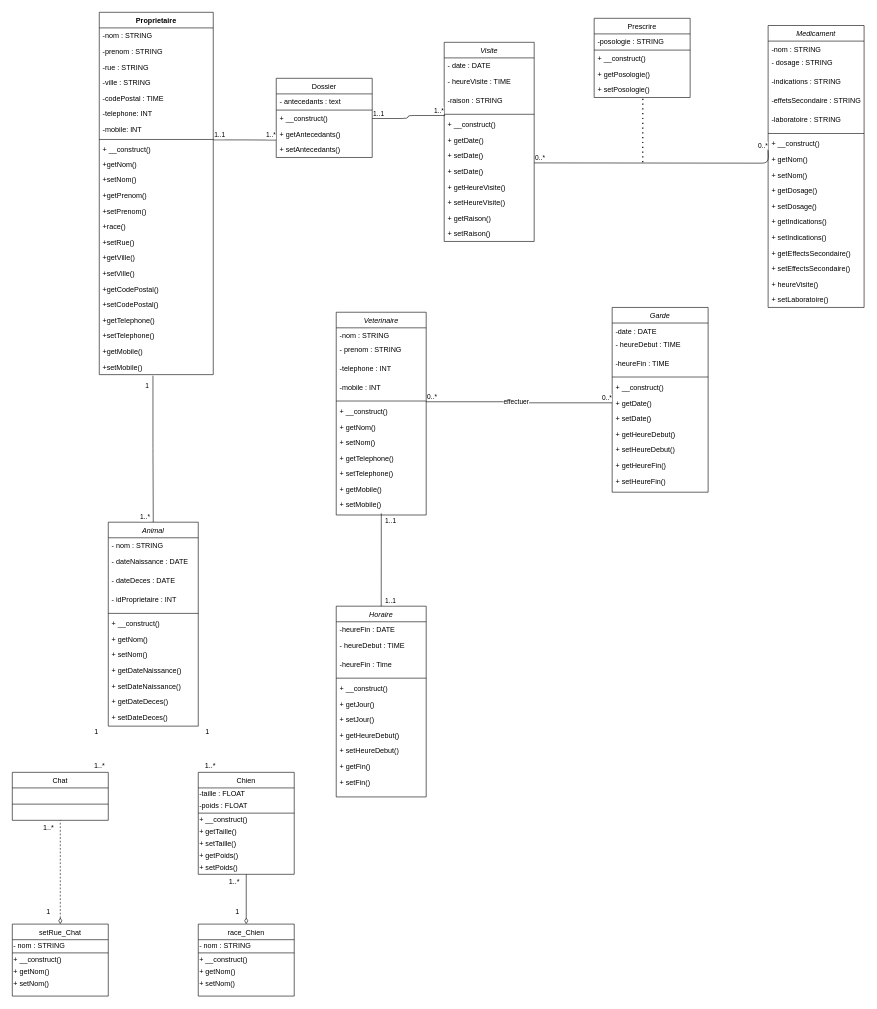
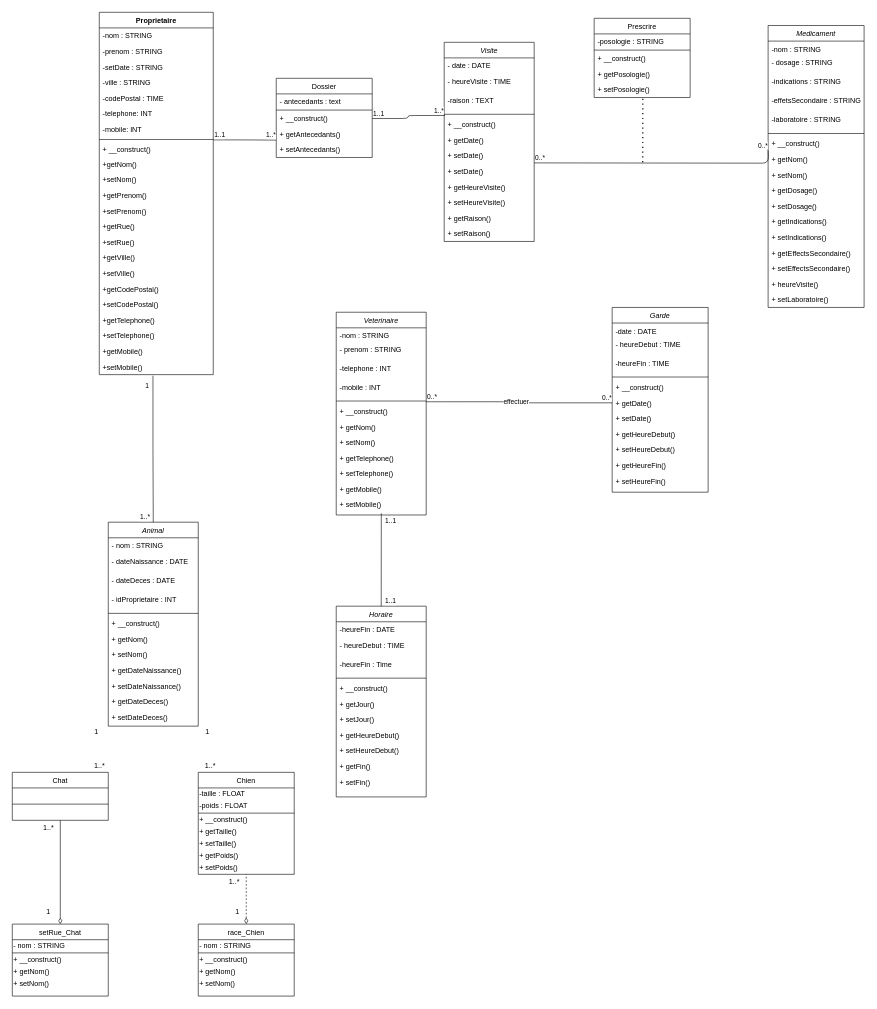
node "-rue : STRING": label "-rue : STRING" -> "-setDate : STRING"
node "-raison : STRING": label "-raison : STRING" -> "-raison : TEXT"
node "+race()": label "+race()" -> "+getRue()"
edge "Chat" -> "setRue_Chat": style dashed -> solid
edge "Chien" -> "race_Chien": style solid -> dashed
